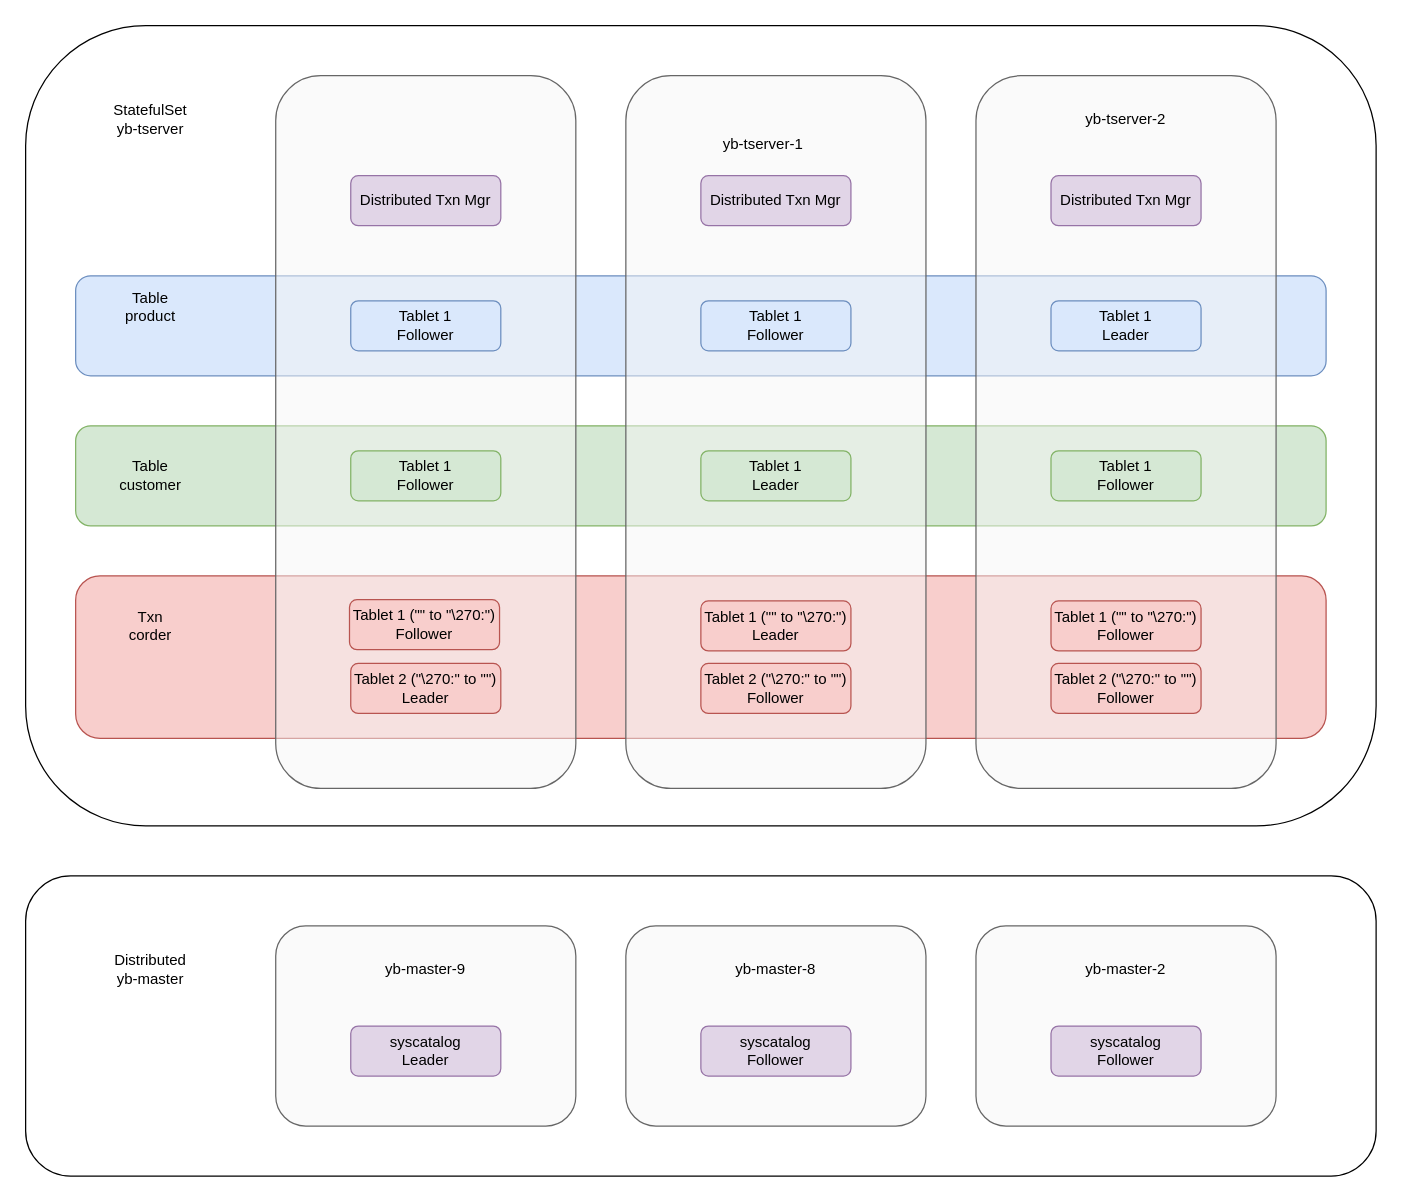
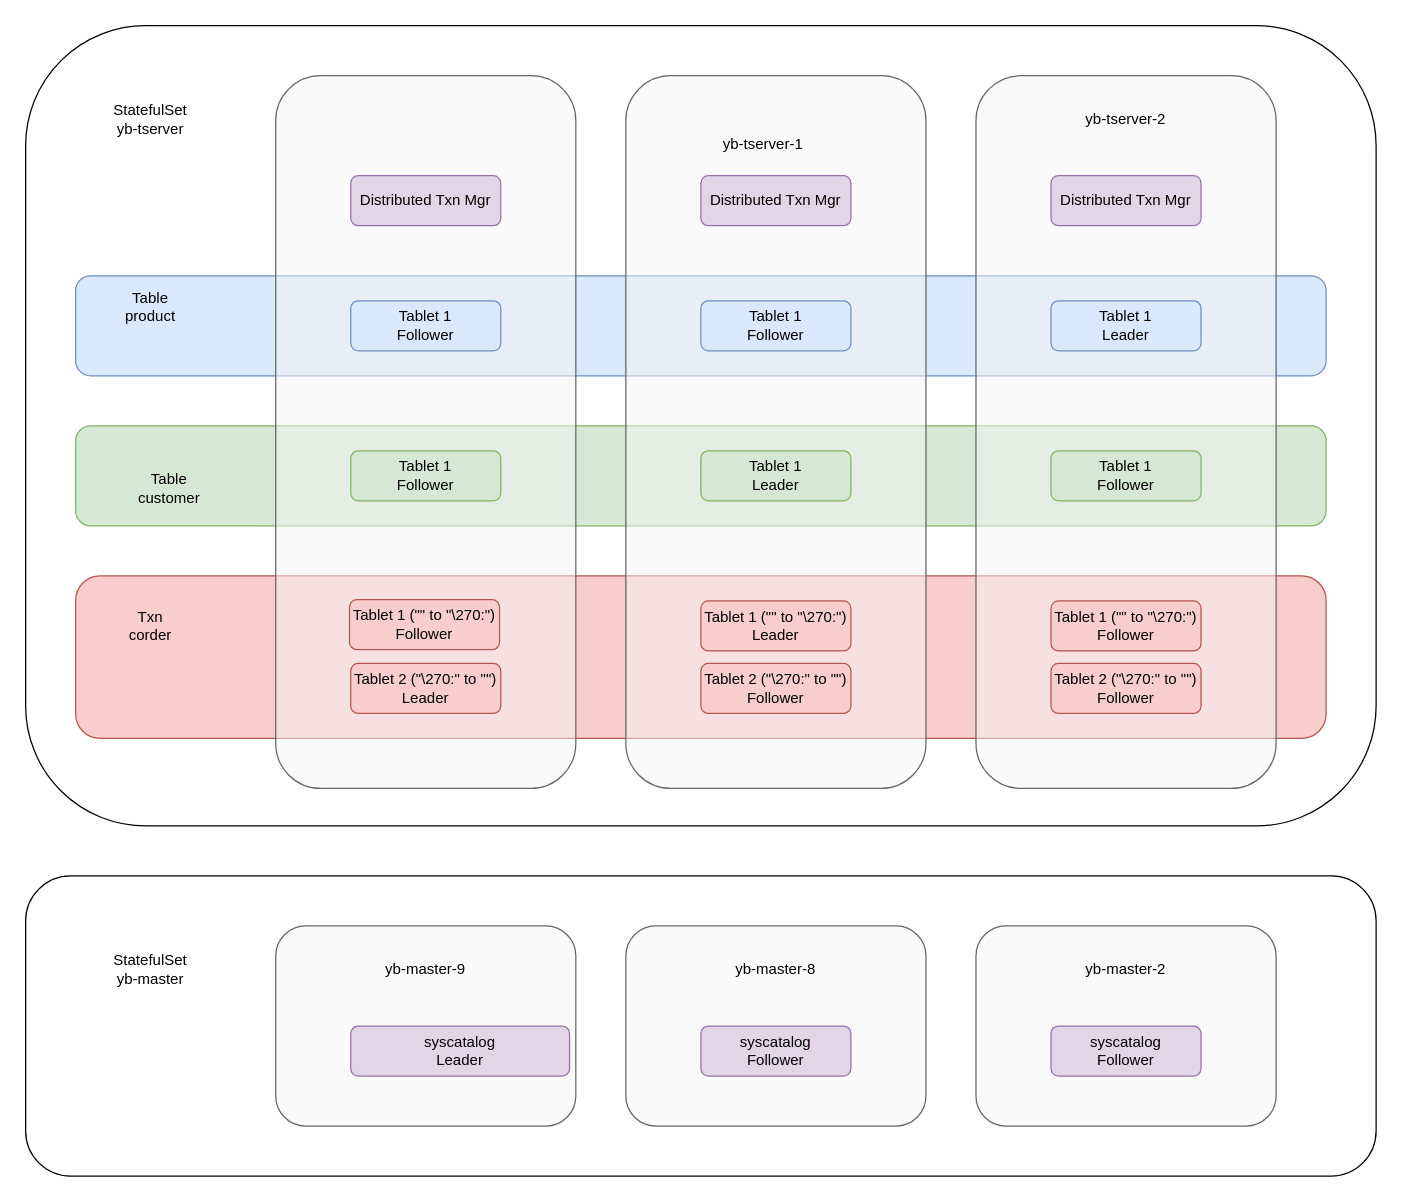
node "Table customer": moved (151, 476) -> (169, 488)
node "Distributed yb-master": label "Distributed yb-master" -> "StatefulSet yb-master"
node "syscatalog Leader": size 150x50 -> 219x50
